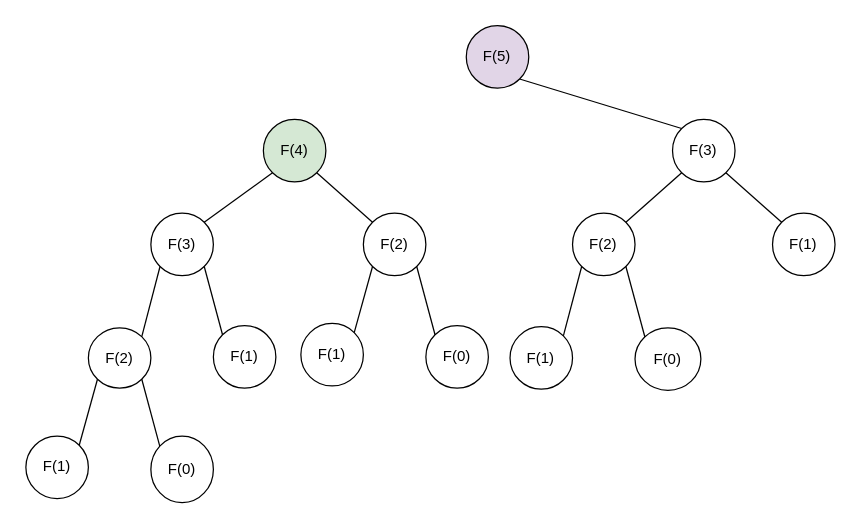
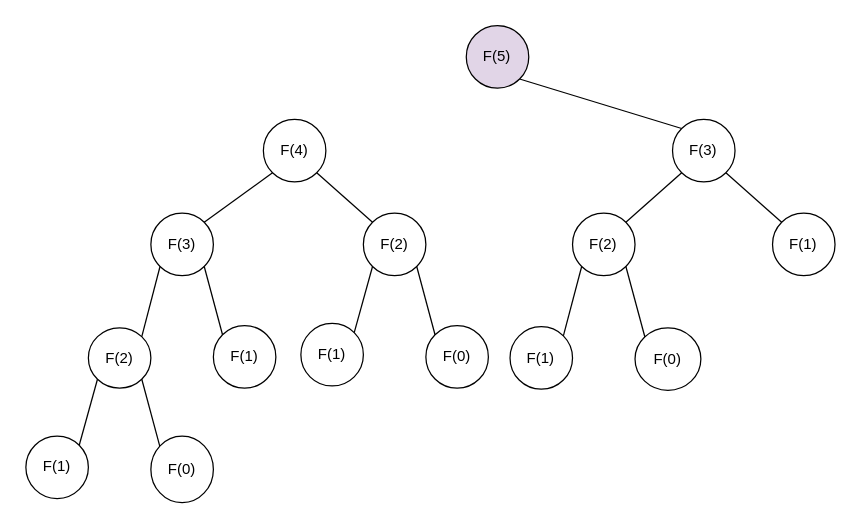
node "F(4)": fillcolor #d5e8d4 -> #ffffff
